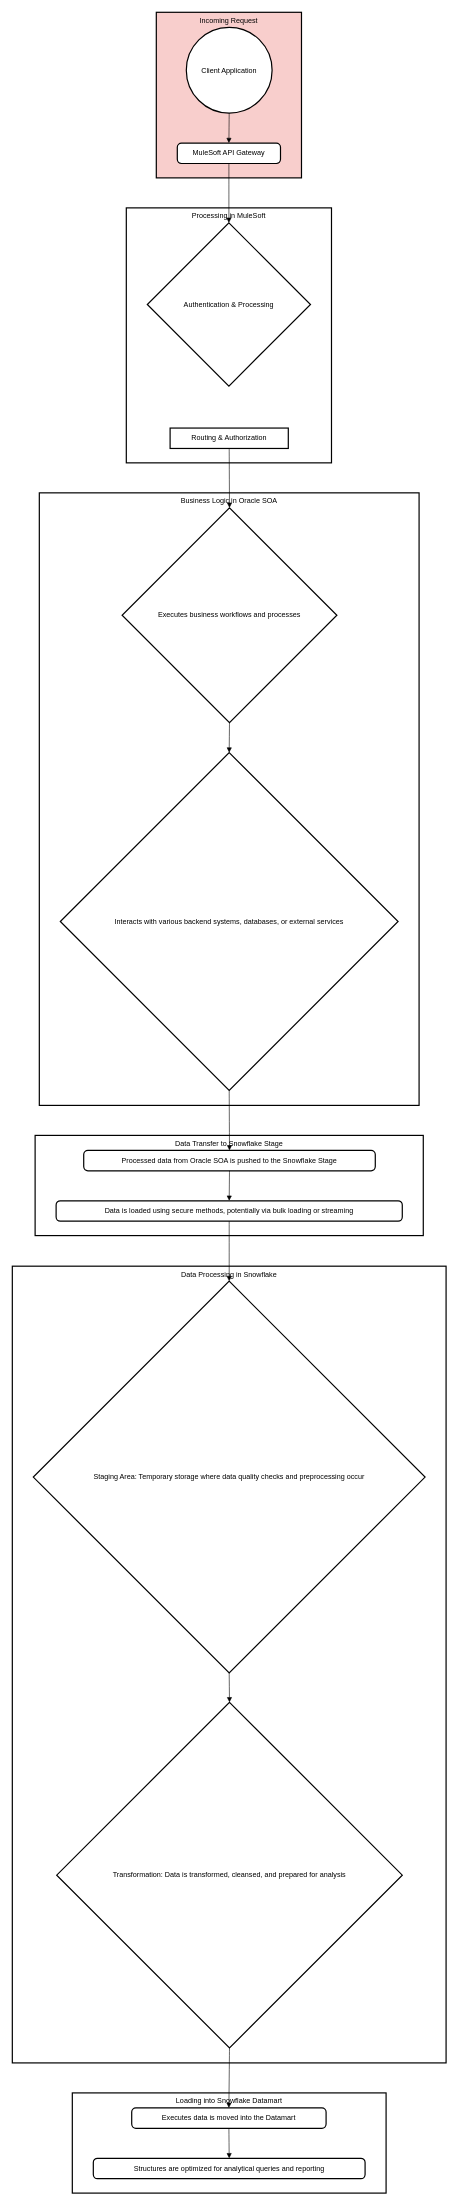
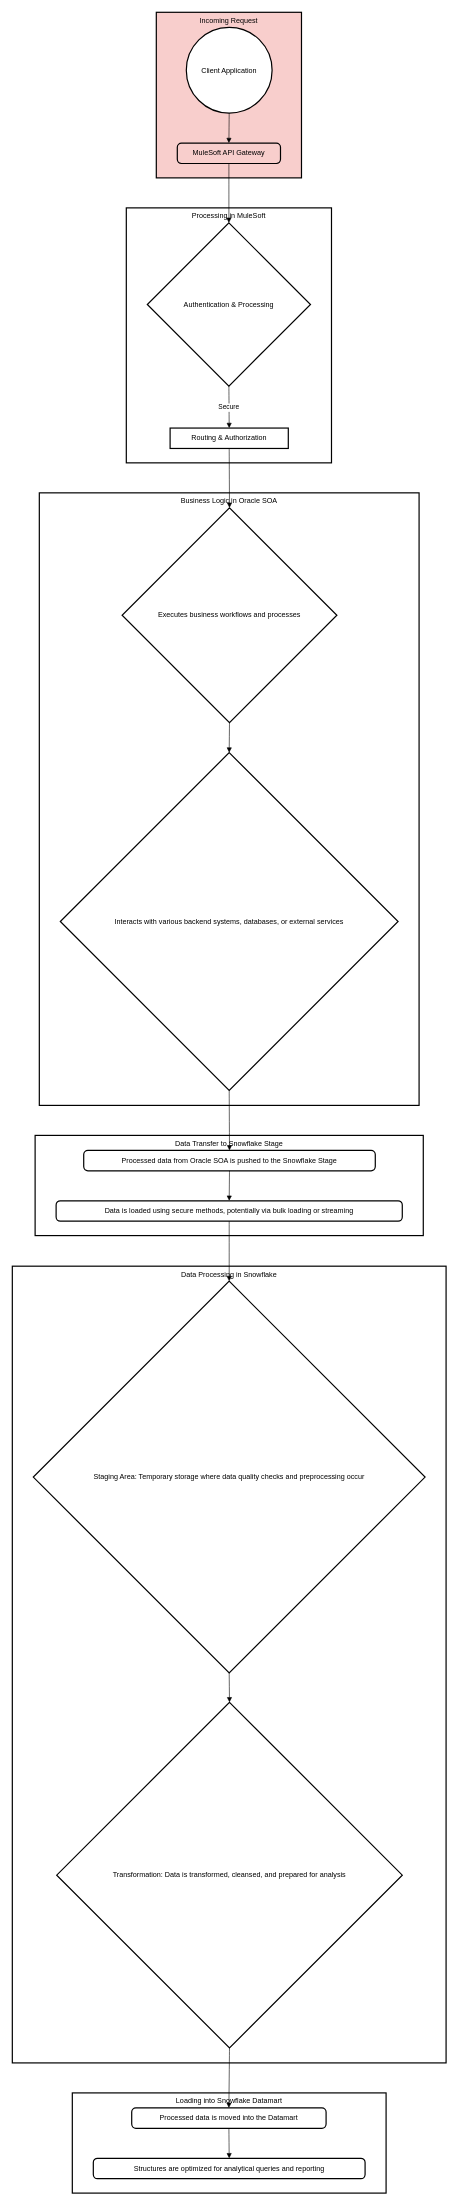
node "MuleSoft API Gateway": fillcolor #ffffff -> #f8cecc
edge "Authentication & Processing" -> "Routing & Authorization": added, label "Secure"
node "Executes data is moved into the Datamart": label "Executes data is moved into the Datamart" -> "Processed data is moved into the Datamart"
